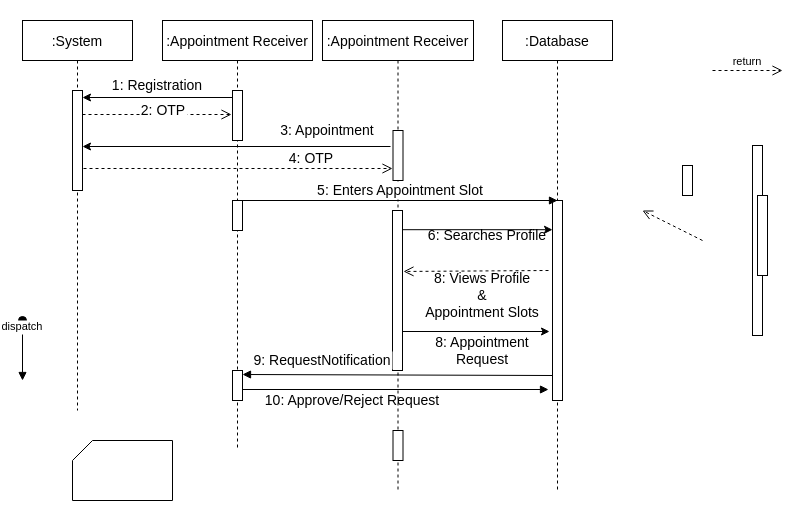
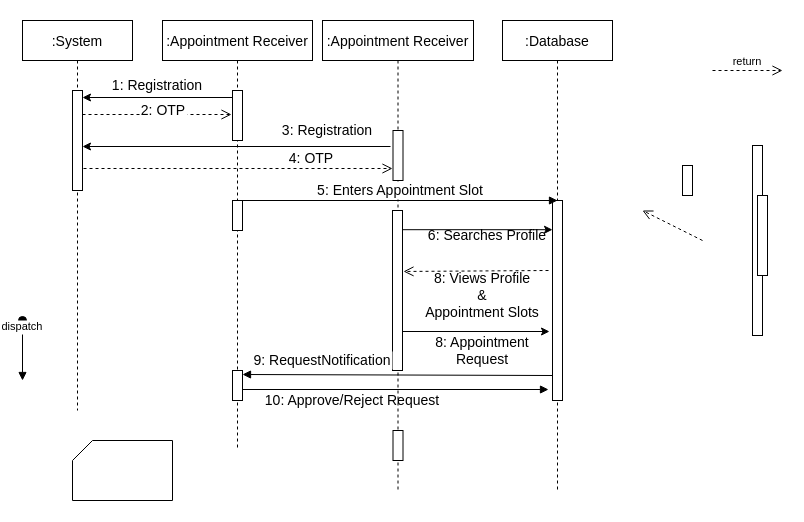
node "3: Appointment": label "3: Appointment" -> "3: Registration"
